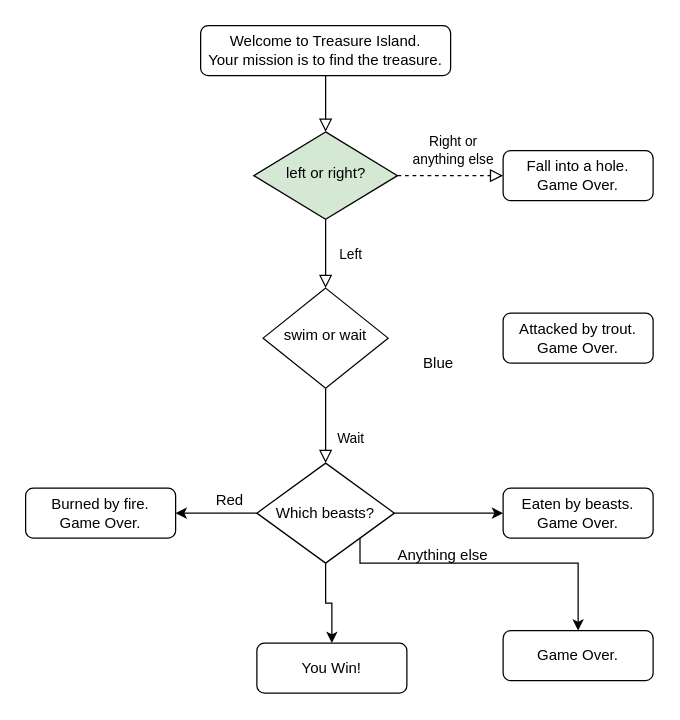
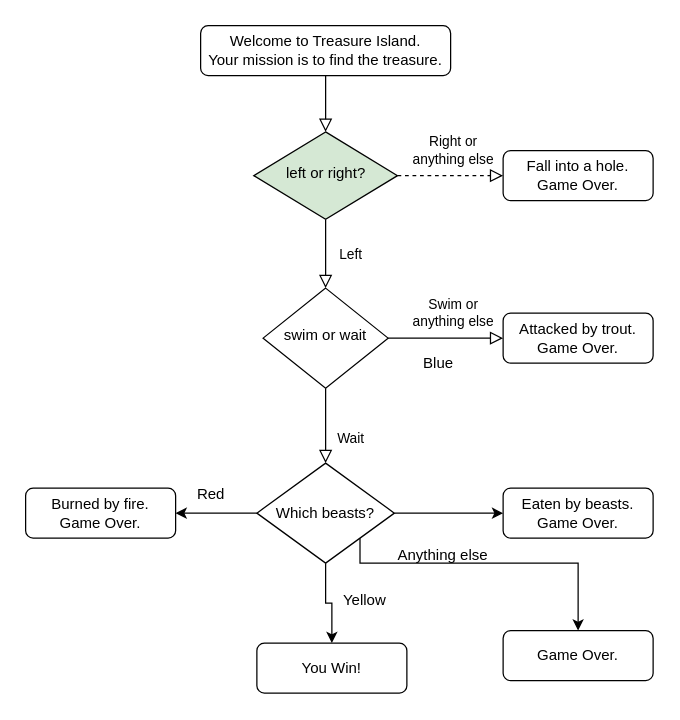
edge "swim or wait" -> "Attacked by trout. Game Over.": added, label "Swim or anything else"
node "Red": moved (229, 501) -> (210, 494)
node "Yellow": added
